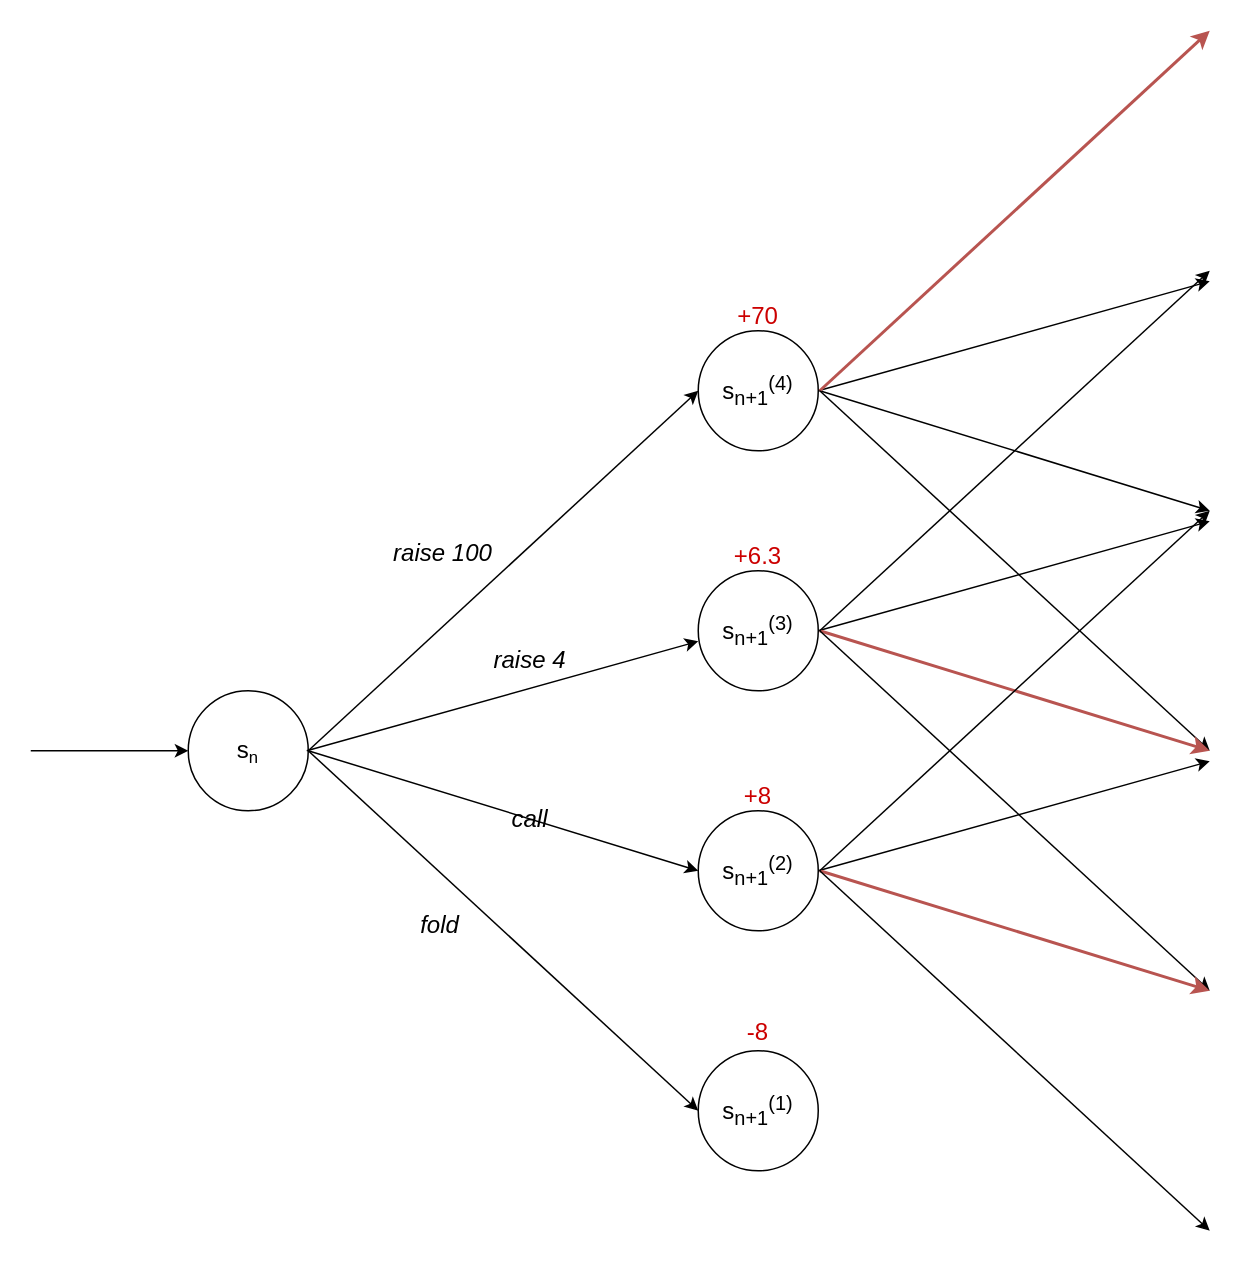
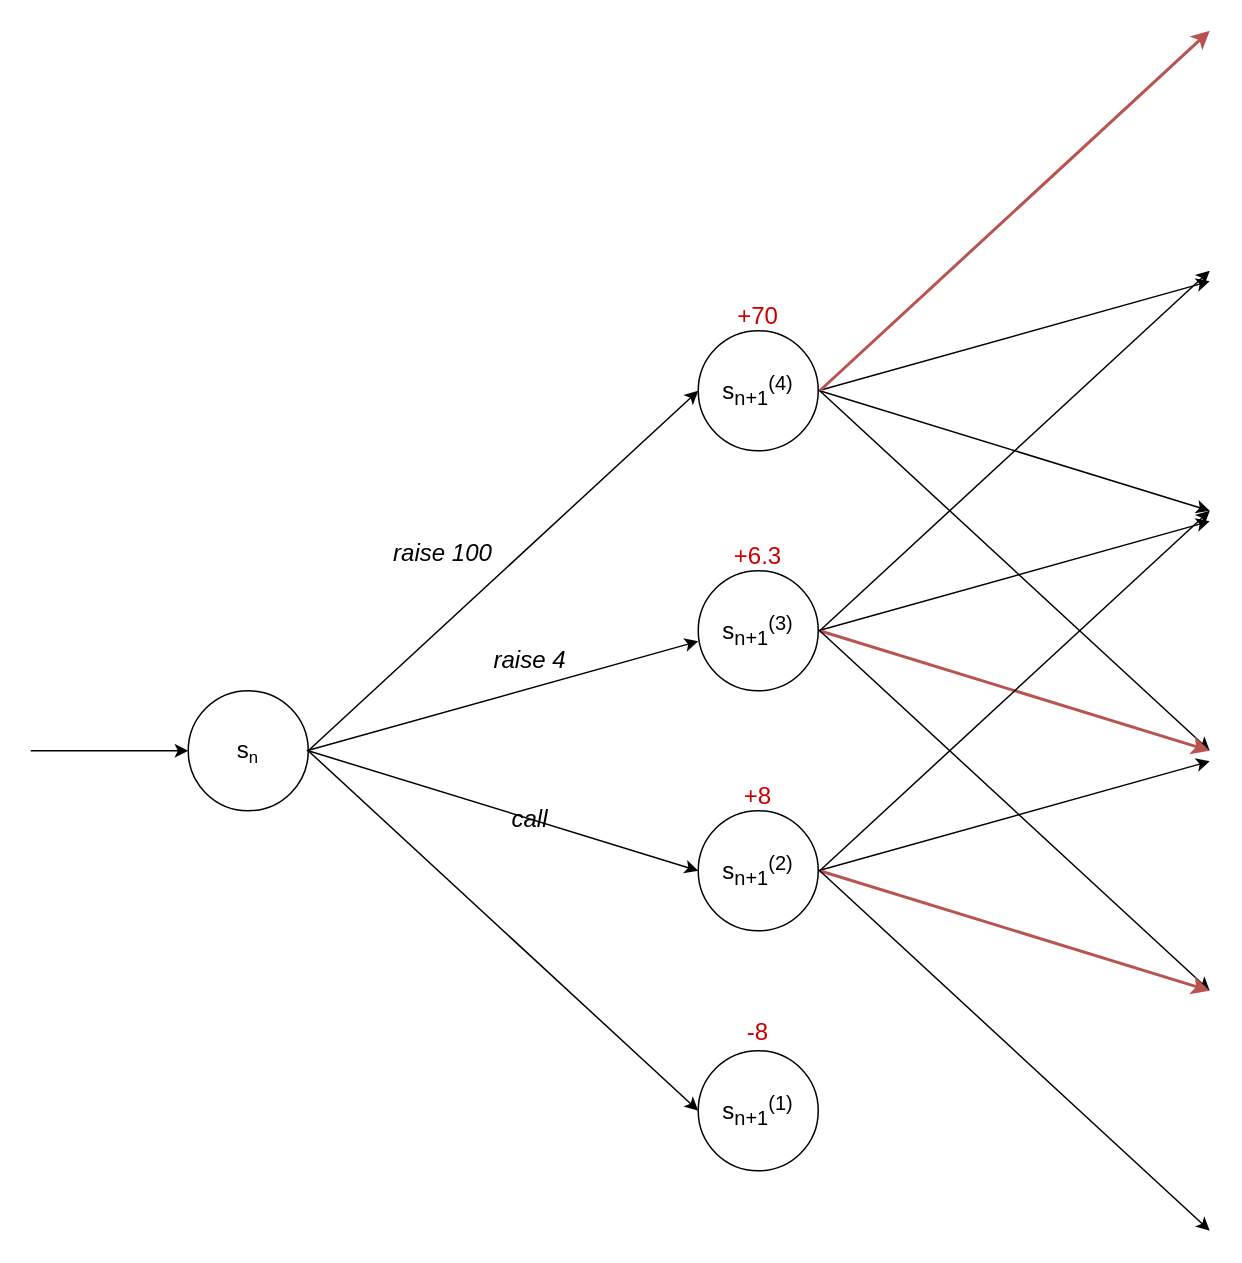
node "fold": removed
